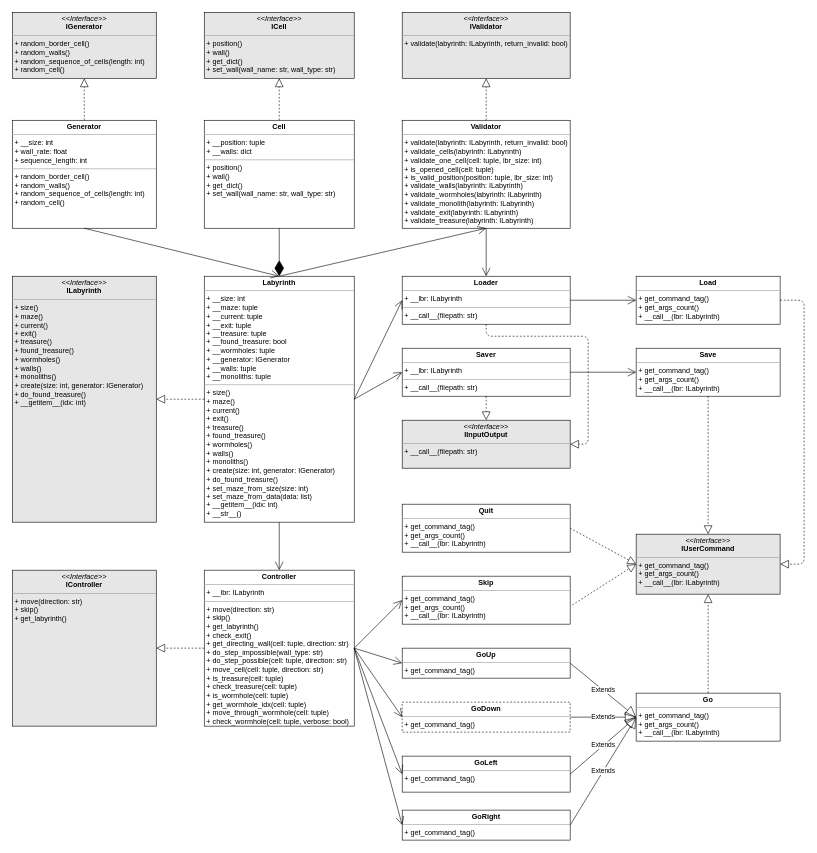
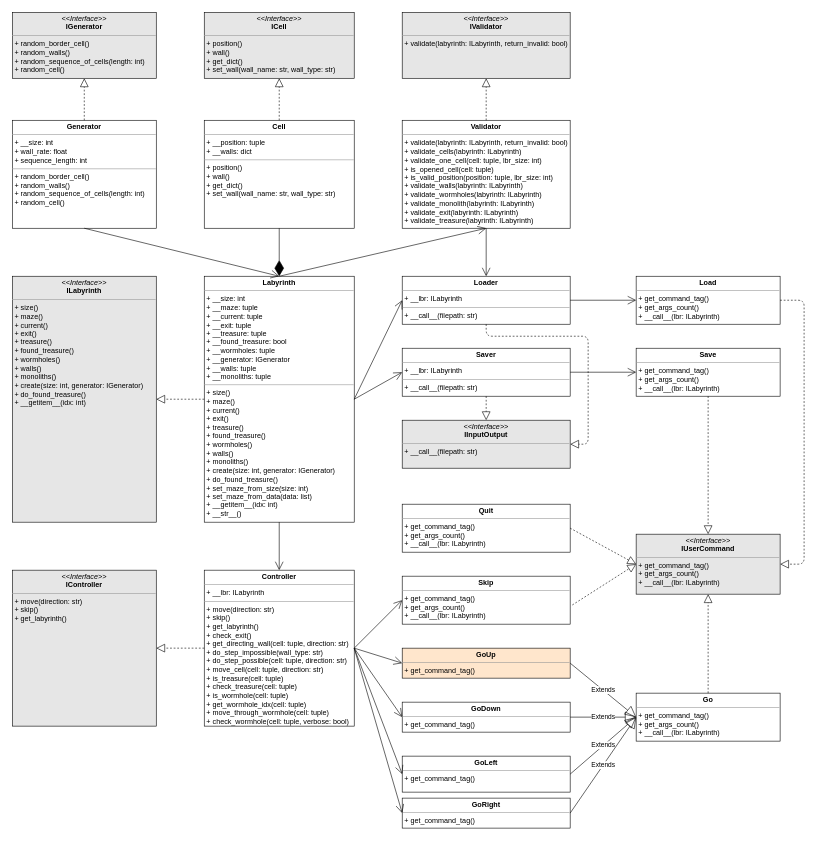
node "GoUp + get_command_tag()": fillcolor #ffffff -> #ffe6cc
node "GoDown + get_command_tag()": style dashed -> solid
node "GoRight + get_command_tag()": moved (486, 825) -> (486, 813)
